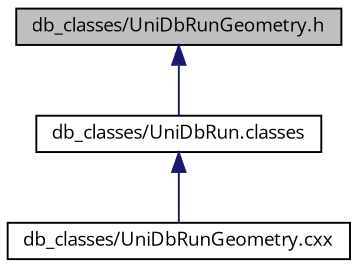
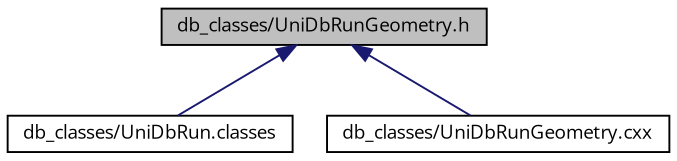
edge "db_classes/UniDbRunGeometry.cxx" -> "db_classes/UniDbRun.classes": now "db_classes/UniDbRunGeometry.cxx" -> "db_classes/UniDbRunGeometry.h"
